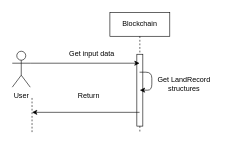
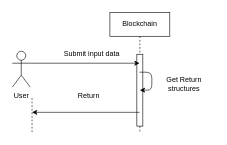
node "Get input data": label "Get input data" -> "Submit input data"
node "Get LandRecord structures": label "Get LandRecord structures" -> "Get Return structures"
